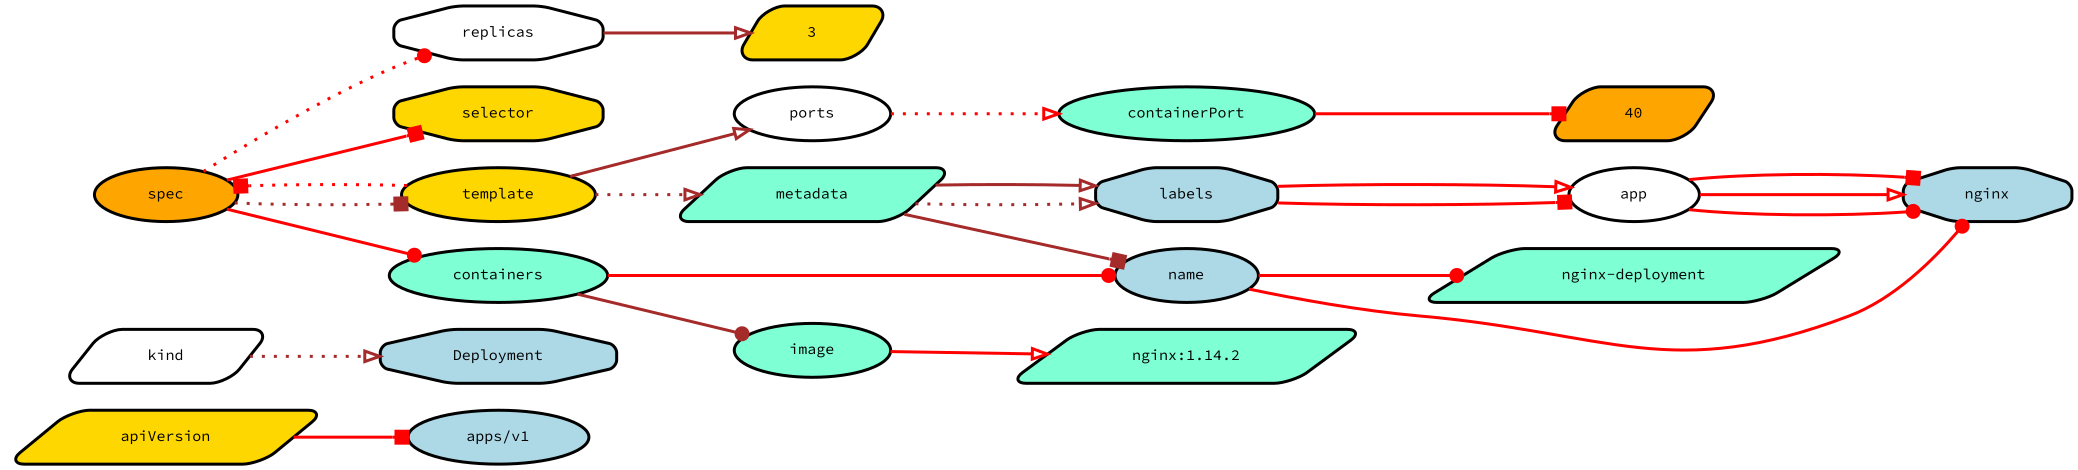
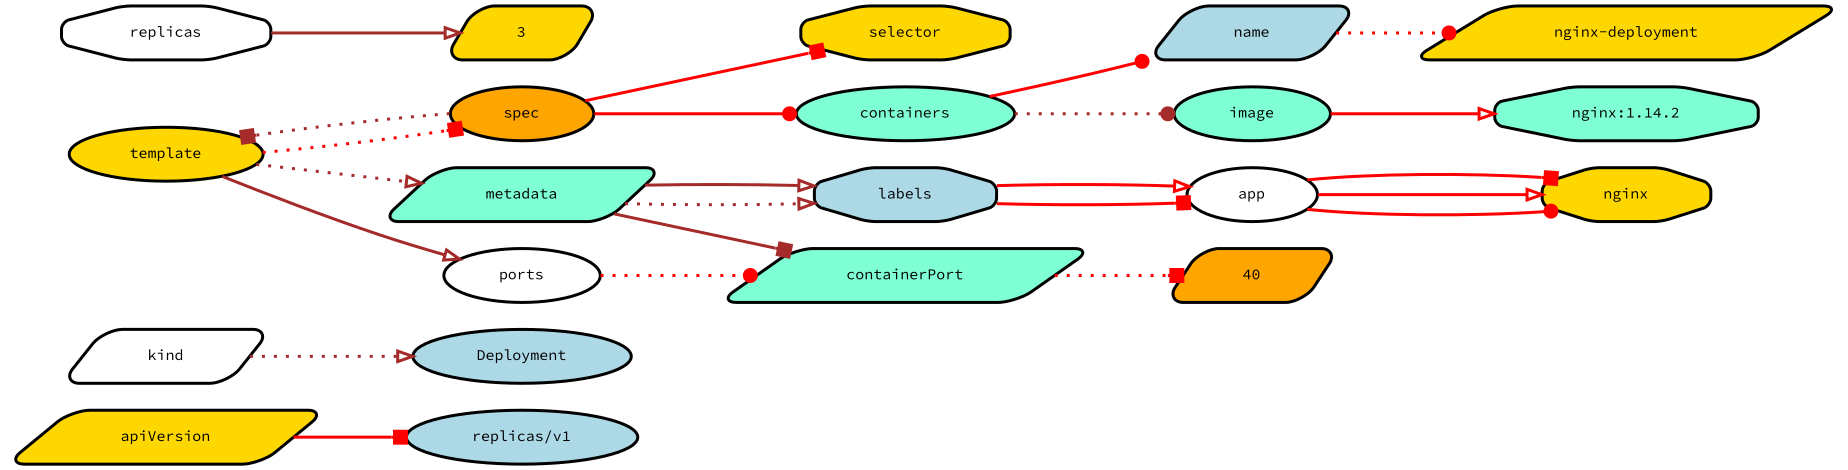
edge "spec" -> "replicas": removed
edge "ports" -> "containerPort": arrowhead onormal -> dot
node "containerPort": shape ellipse -> parallelogram
edge "containerPort" -> "40": style solid -> dotted
node "nginx": fillcolor lightblue -> gold
edge "metadata" -> "name": now "metadata" -> "containerPort"
node "name": shape ellipse -> parallelogram
edge "name" -> "nginx-deployment": style bold -> dotted
node "nginx-deployment": fillcolor aquamarine -> gold
edge "containers" -> "image": style bold -> dotted
edge "name" -> "nginx": removed
node "Deployment": shape octagon -> ellipse
node "nginx:1.14.2": shape parallelogram -> octagon
node "apps/v1": label "apps/v1" -> "replicas/v1"
